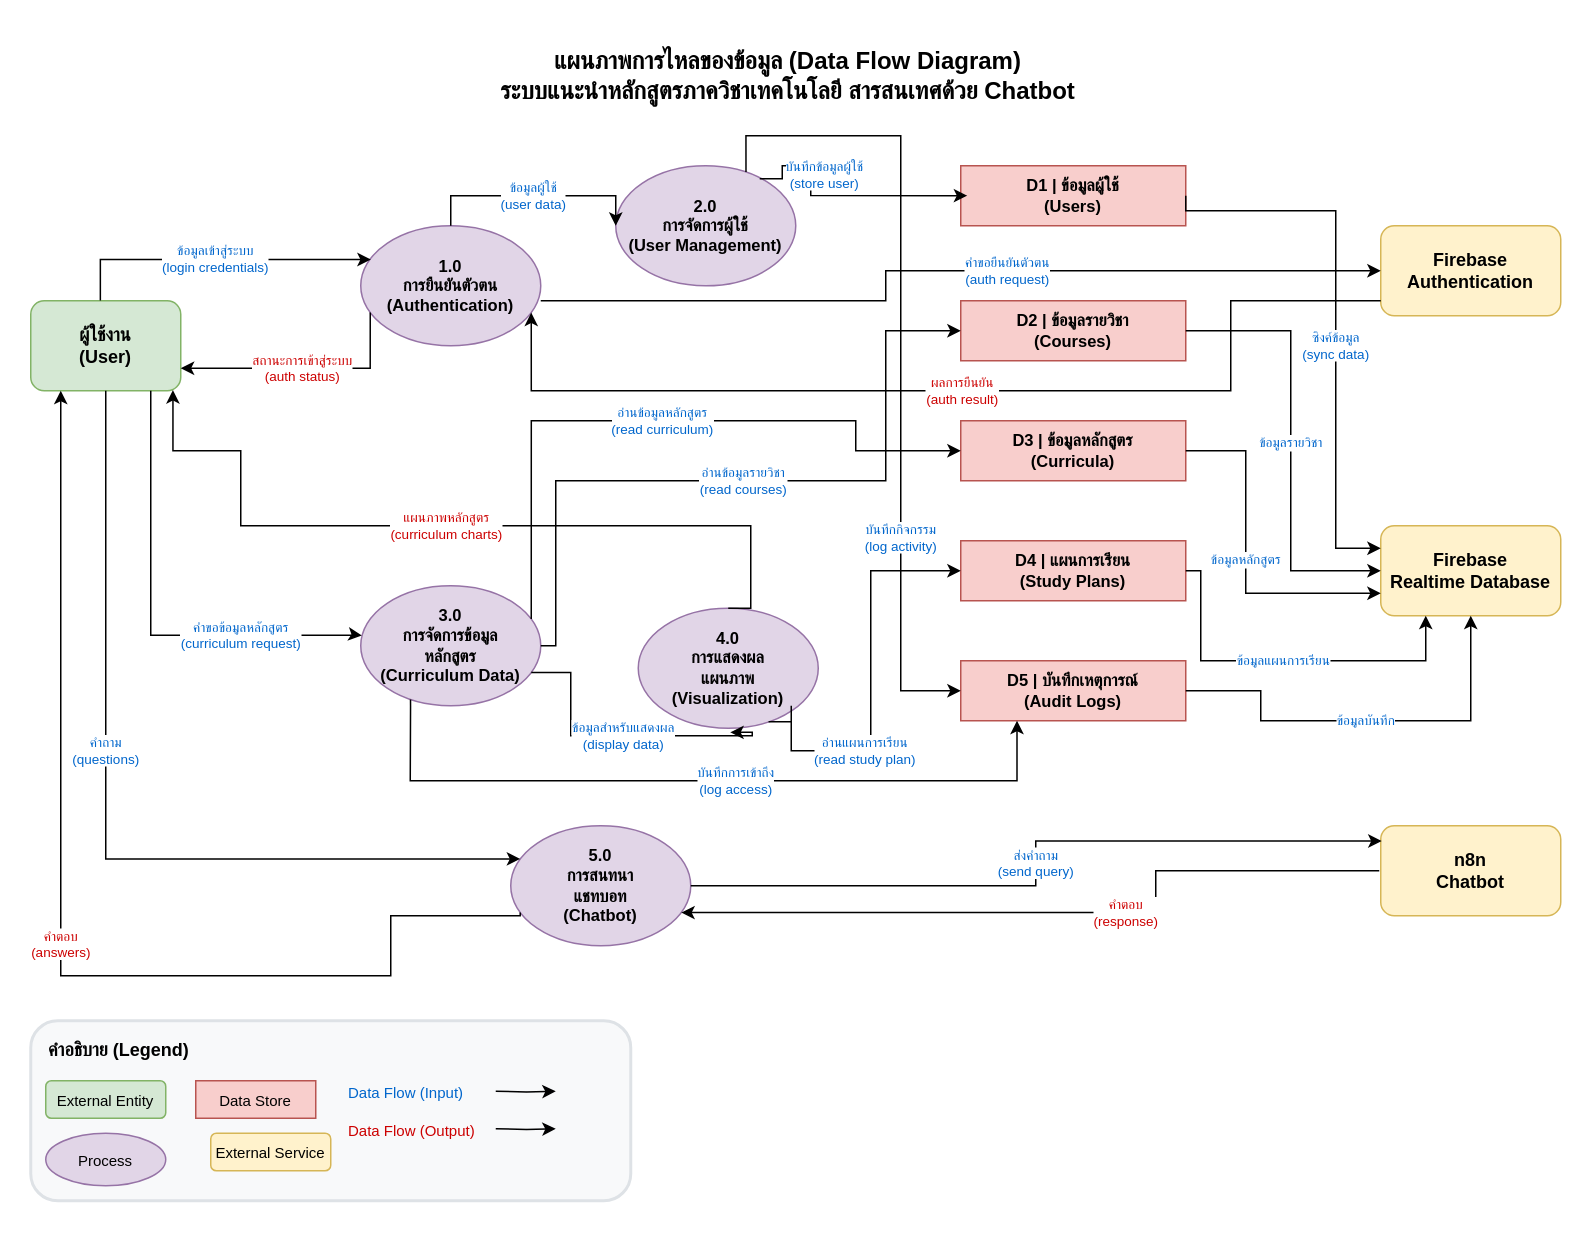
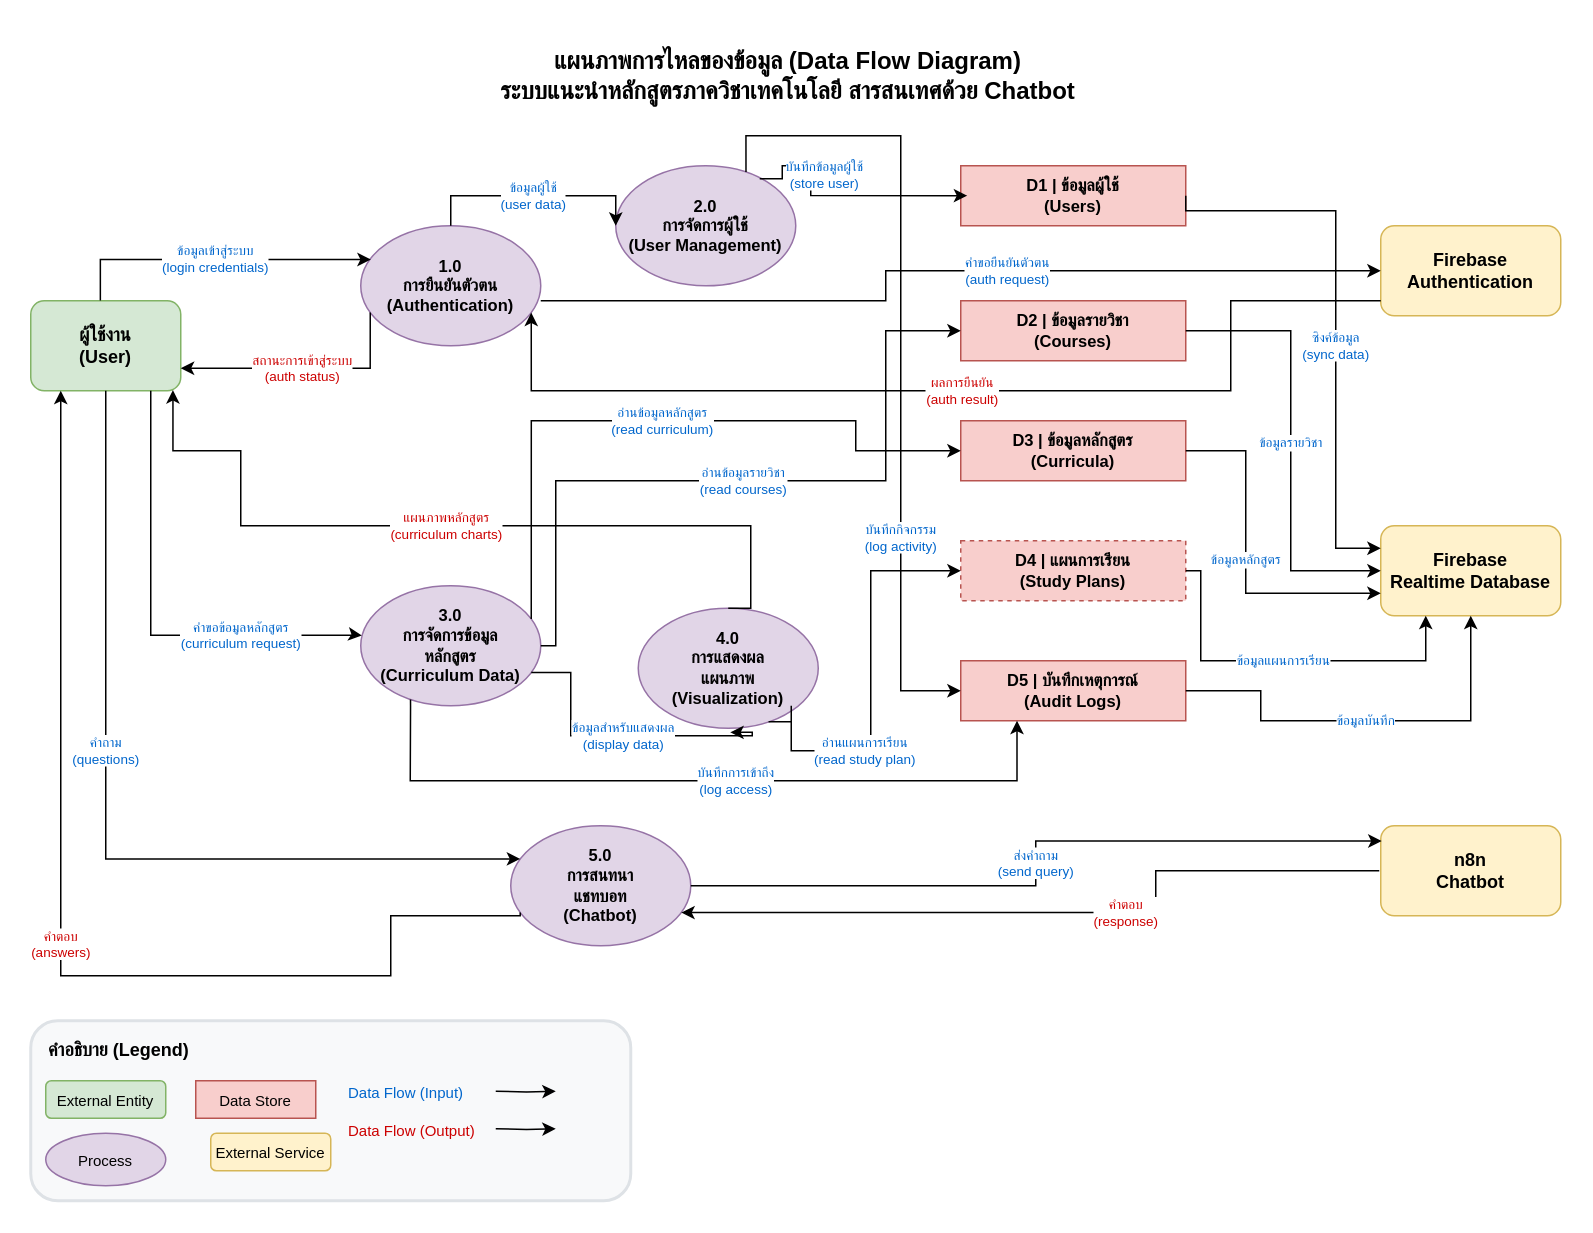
node "D4 | แผนการเรียน (Study Plans)": style solid -> dashed
